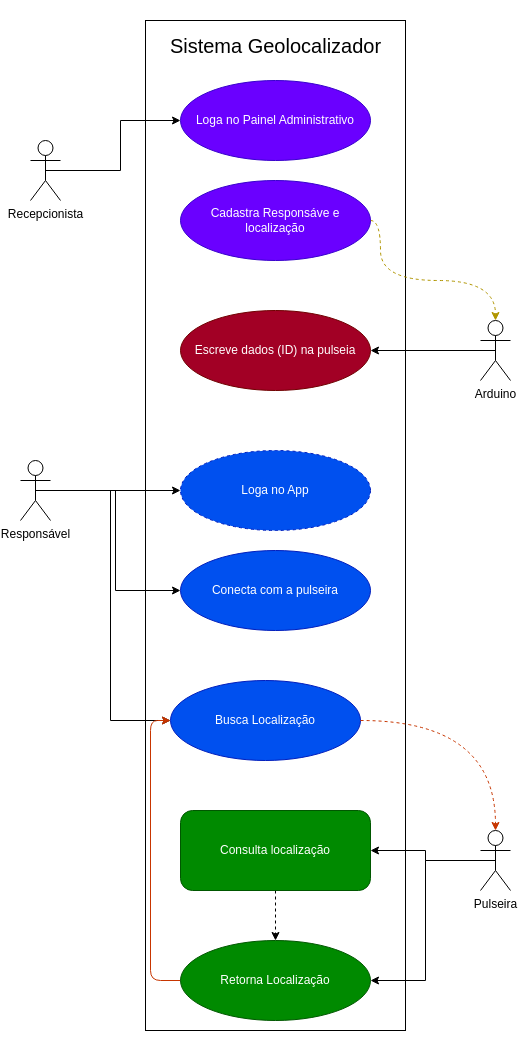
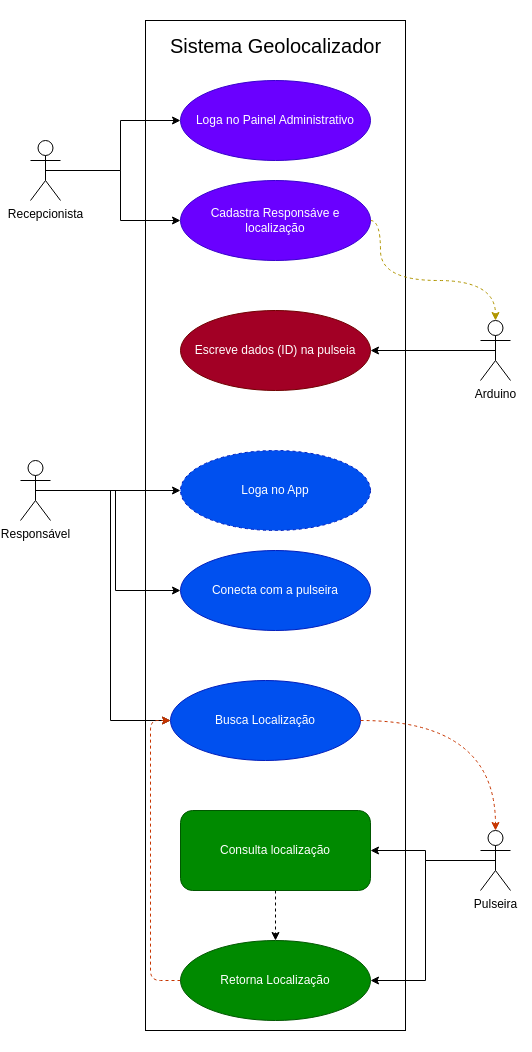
edge "Recepcionista" -> "Cadastra Responsáve e localização": added
edge "Retorna Localização" -> "Busca Localização": style solid -> dashed
